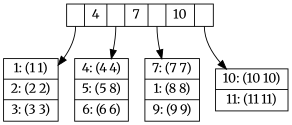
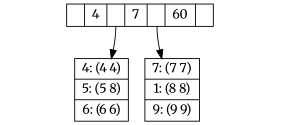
node "4": text "10" -> "60"
node "1: (1 1)": removed
node "10: (10 10)": removed
